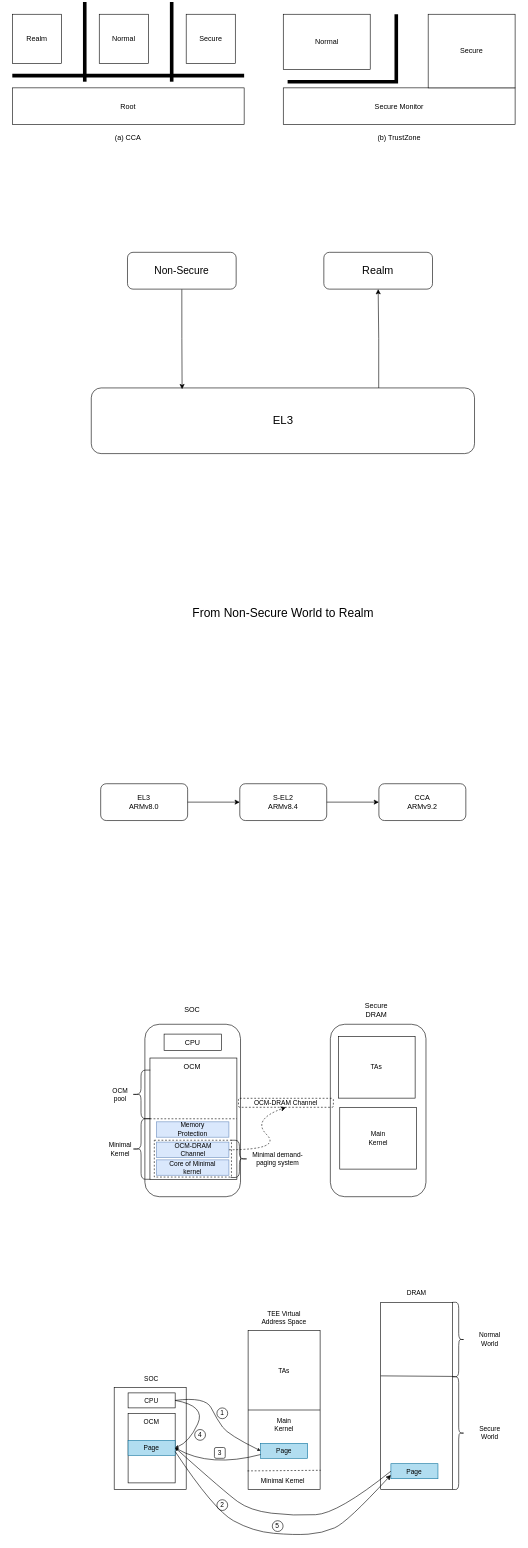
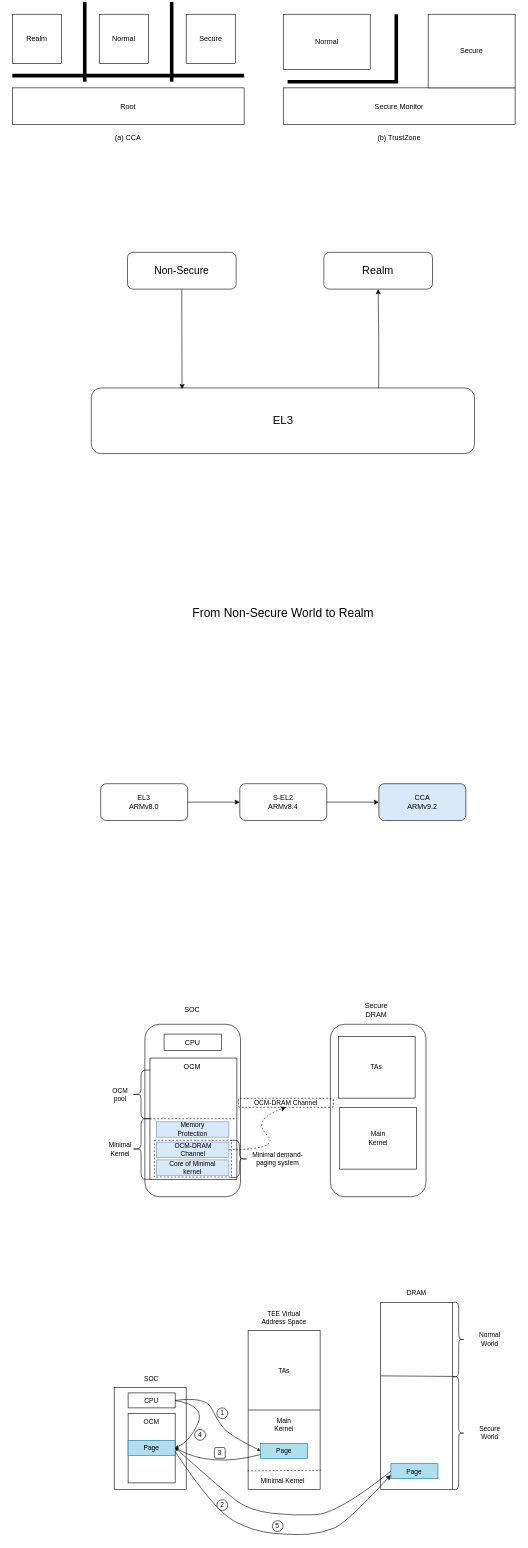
node "CCA ARMv9.2": fillcolor #ffffff -> #dae8fc
